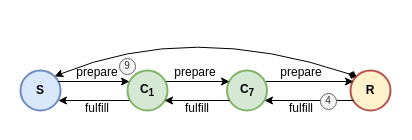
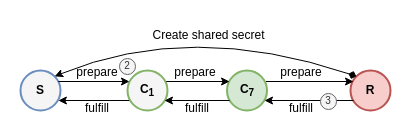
node "Create shared secret": added
node "9": label "9" -> "2"
node "S": fillcolor #dae8fc -> #f5f5f5
node "C1": fillcolor #d5e8d4 -> #f5f5f5
node "R": fillcolor #fff2cc -> #f8cecc
node "4": label "4" -> "3"
